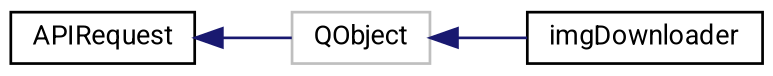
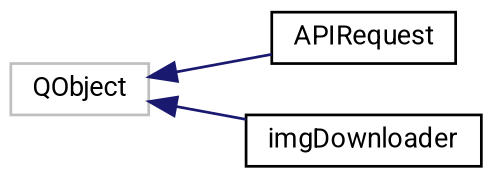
edge "QObject" -> "APIRequest": reversed
